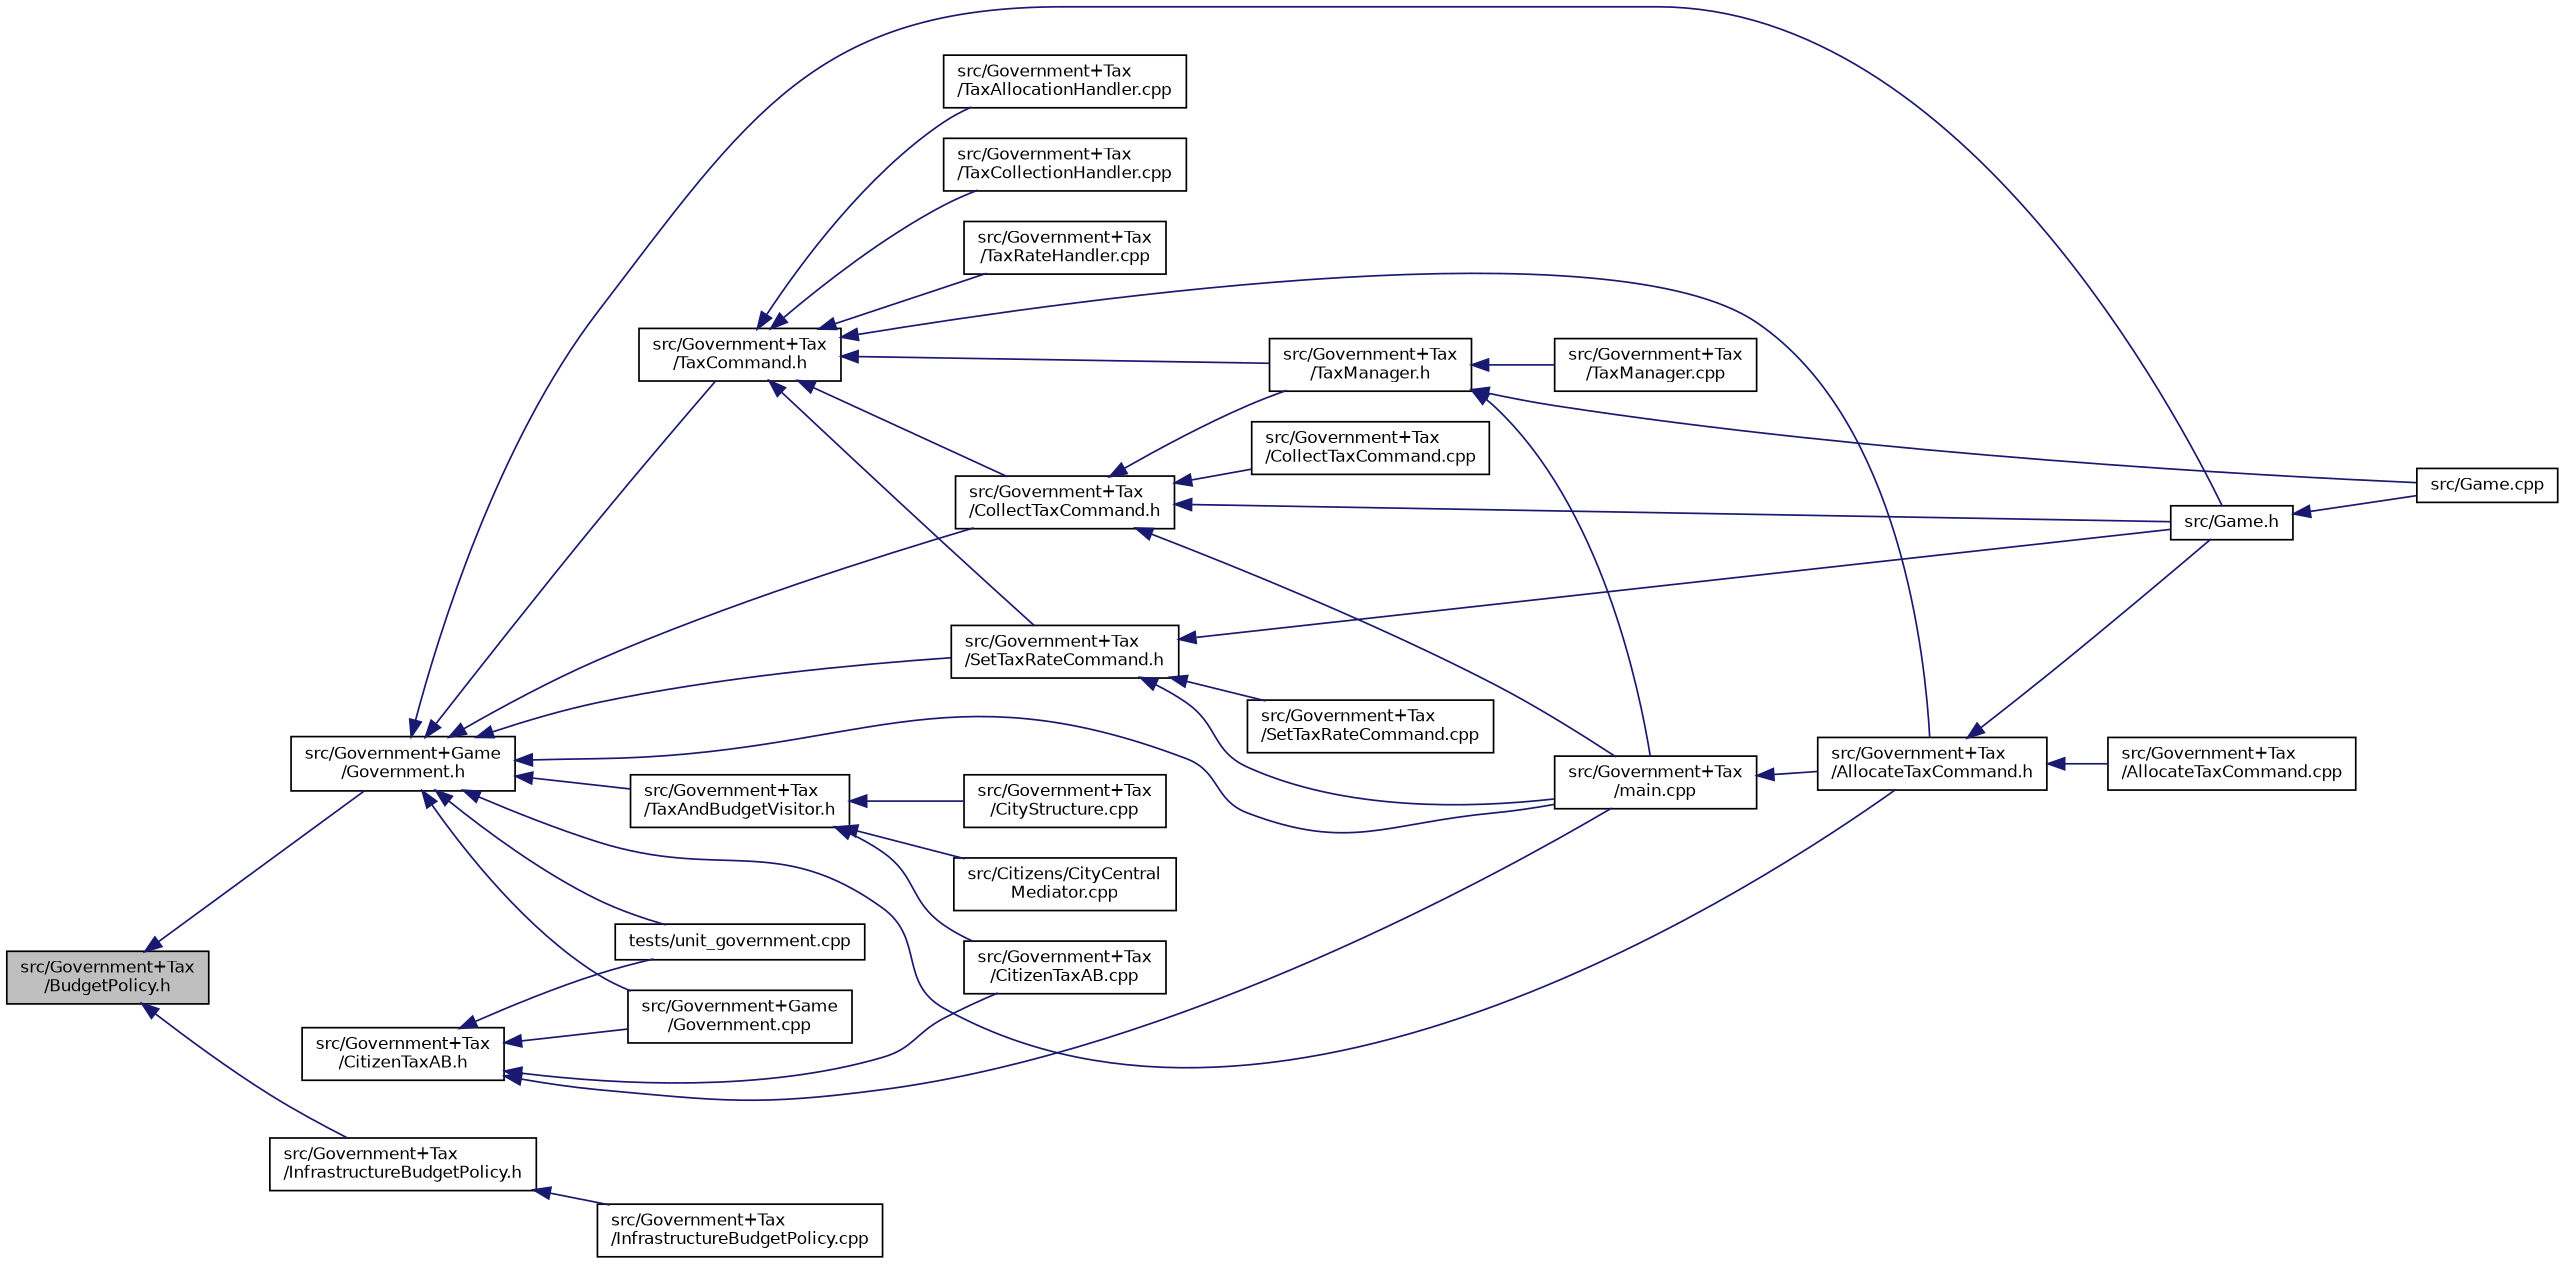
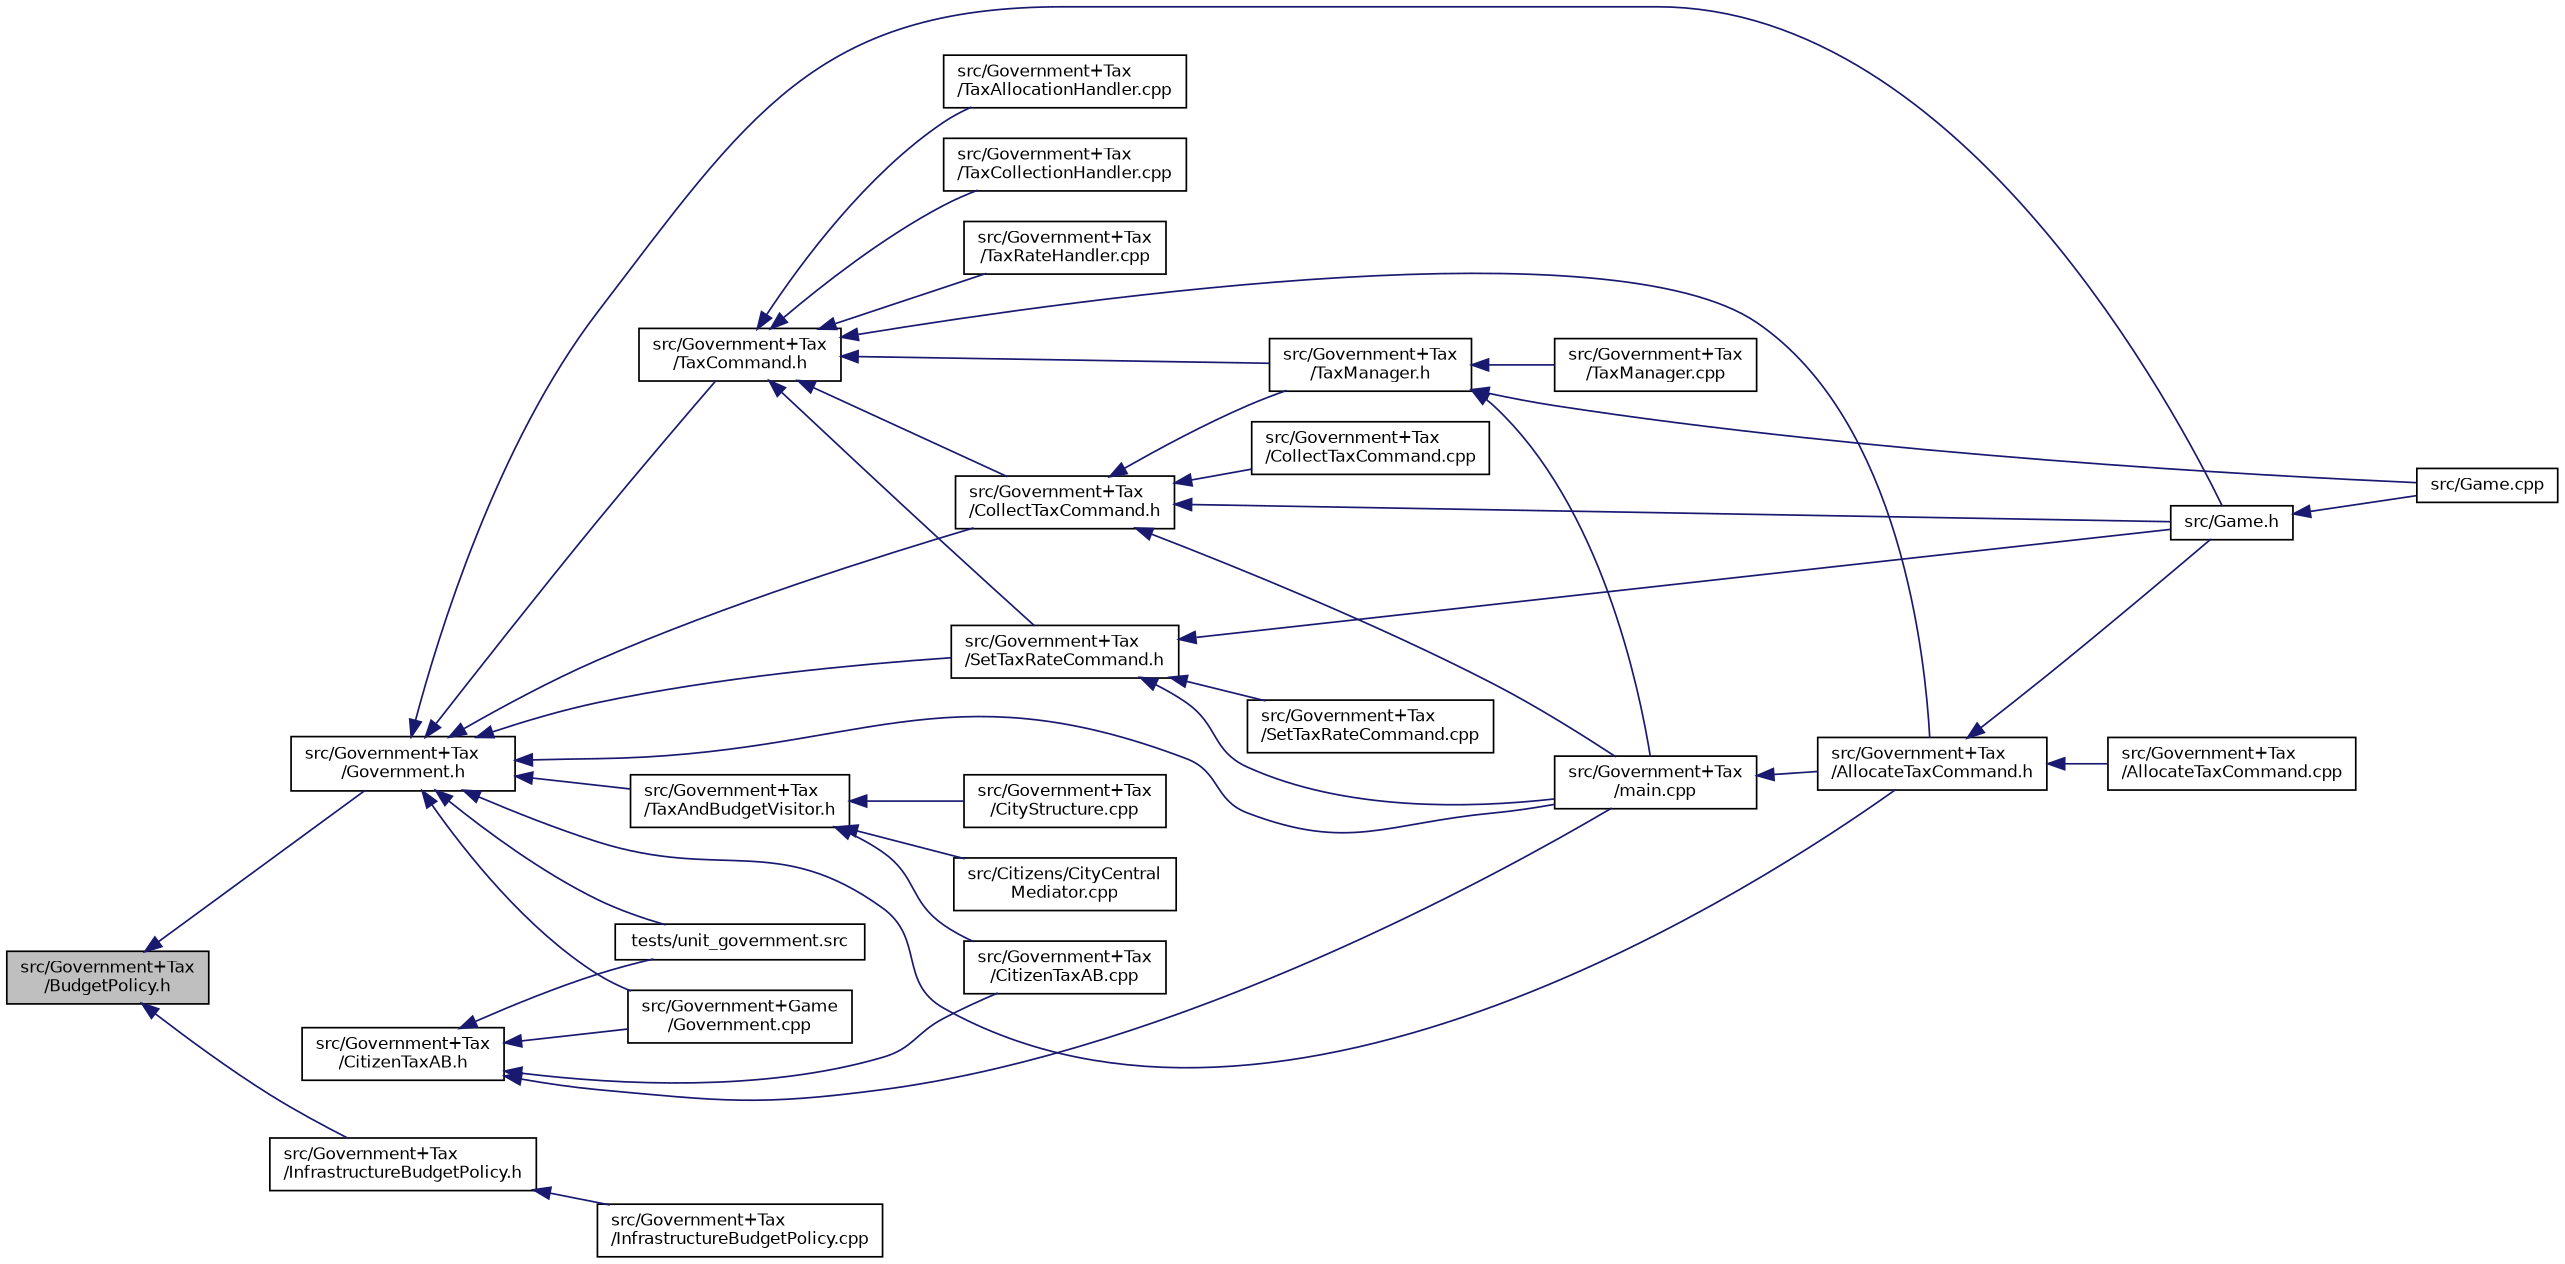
node "src/Government+Game /Government.h": label "src/Government+Game /Government.h" -> "src/Government+Tax /Government.h"
node "tests/unit_government.cpp": label "tests/unit_government.cpp" -> "tests/unit_government.src"
